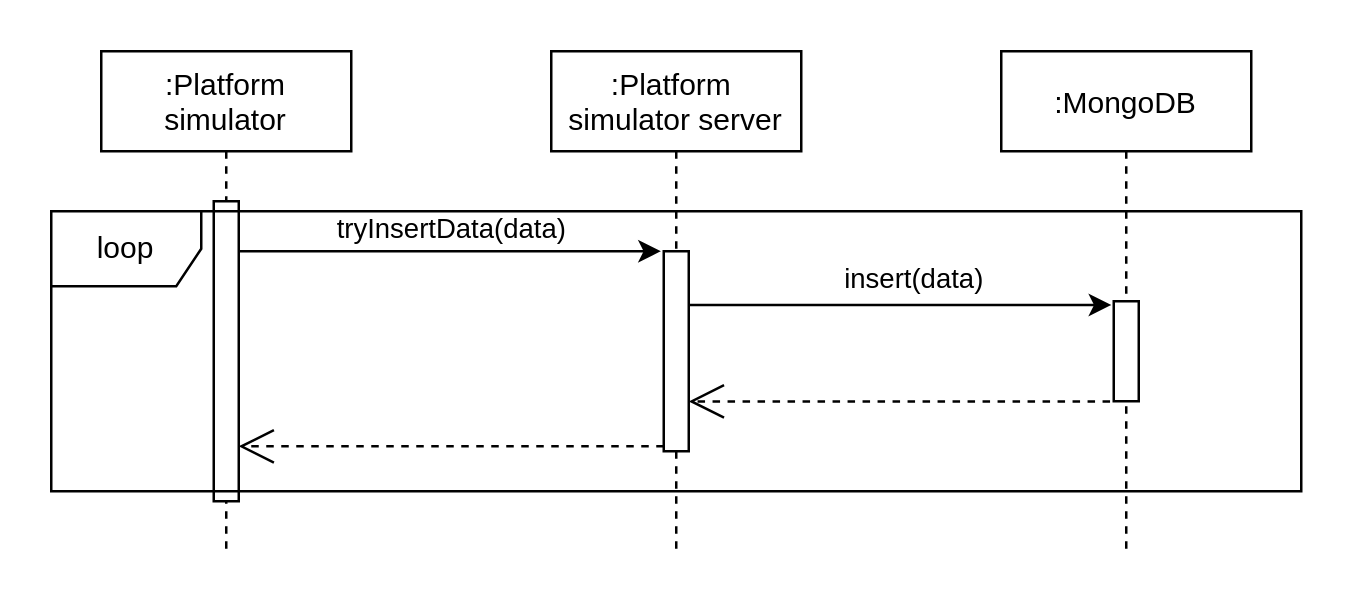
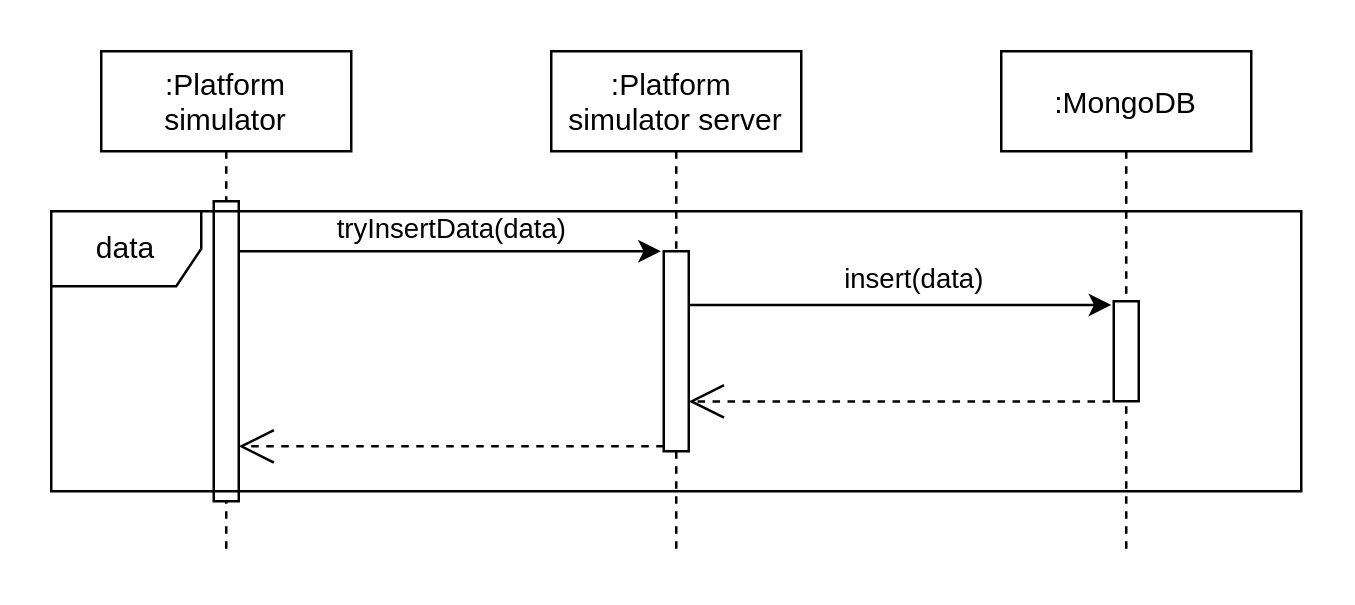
node "loop": label "loop" -> "data"
